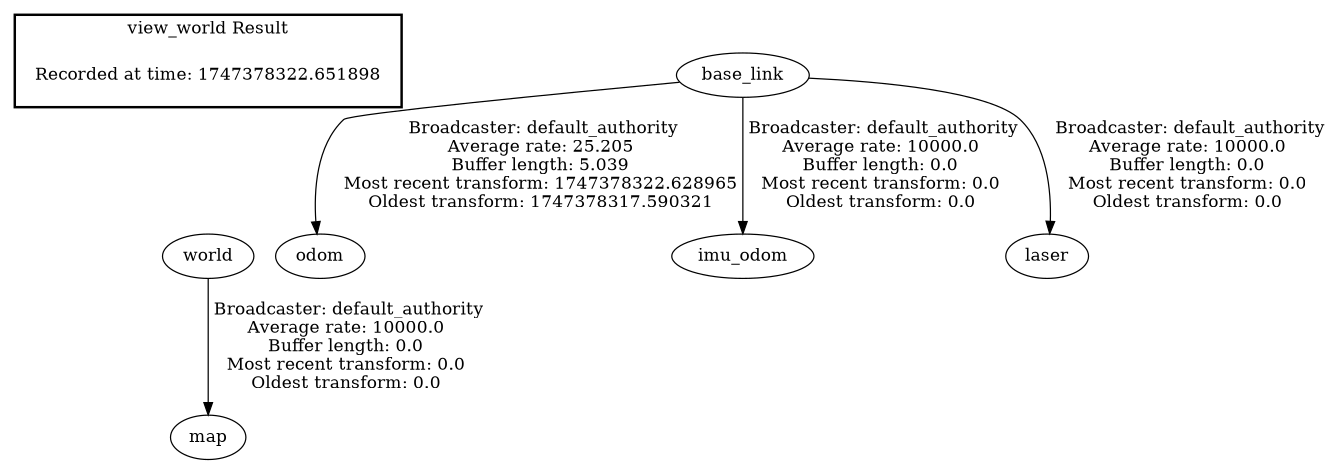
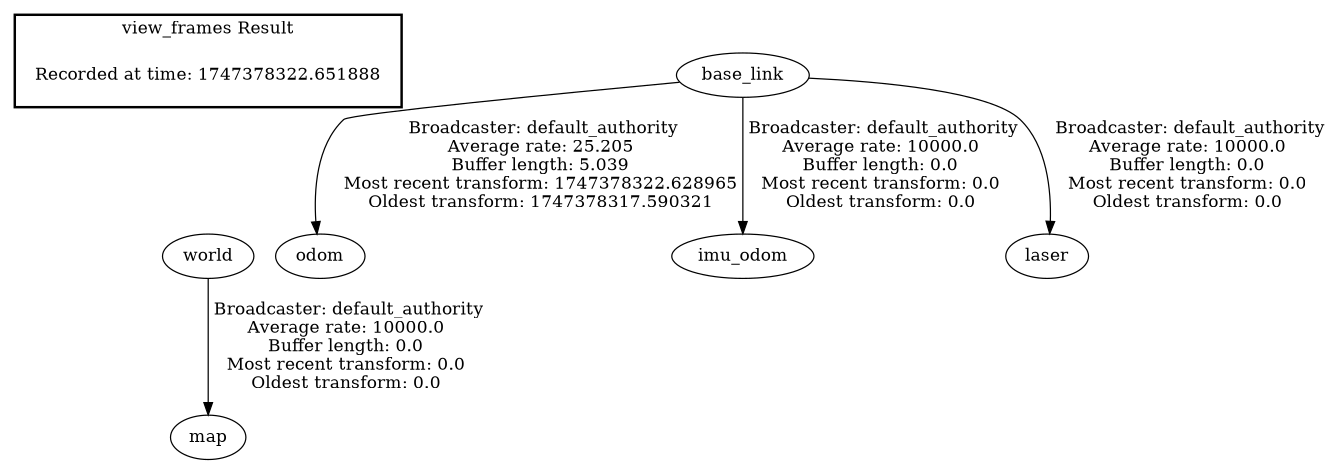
cluster "view_world Result": label "view_world Result" -> "view_frames Result"
node "Recorded at time: 1747378322.651898": label "Recorded at time: 1747378322.651898" -> "Recorded at time: 1747378322.651888"
